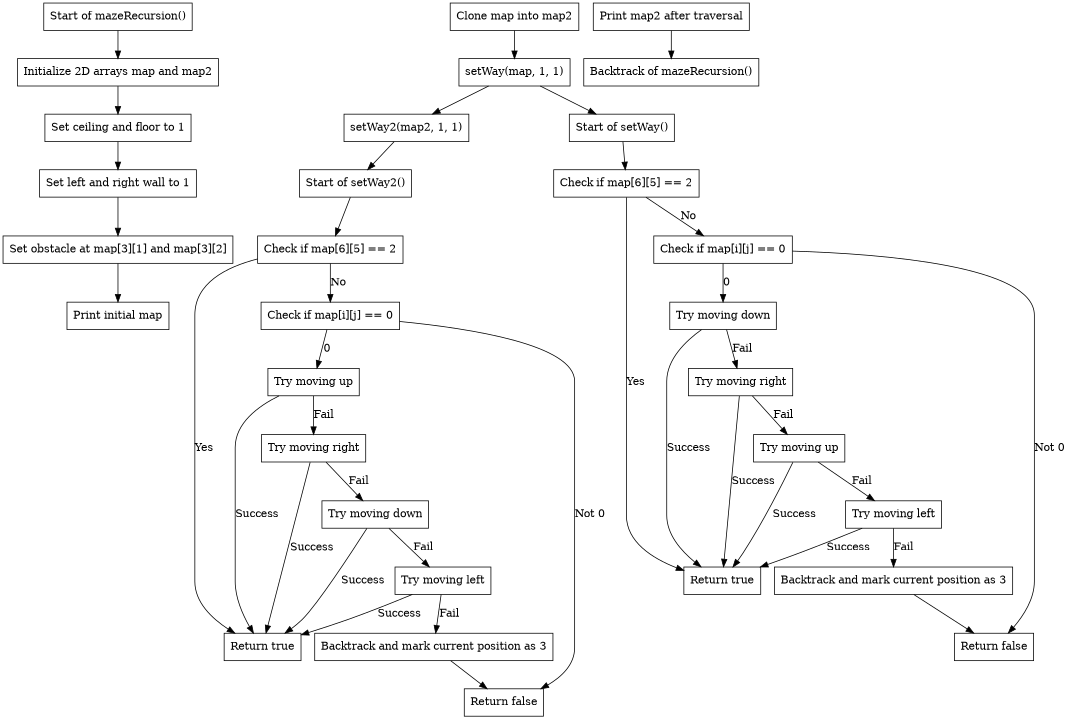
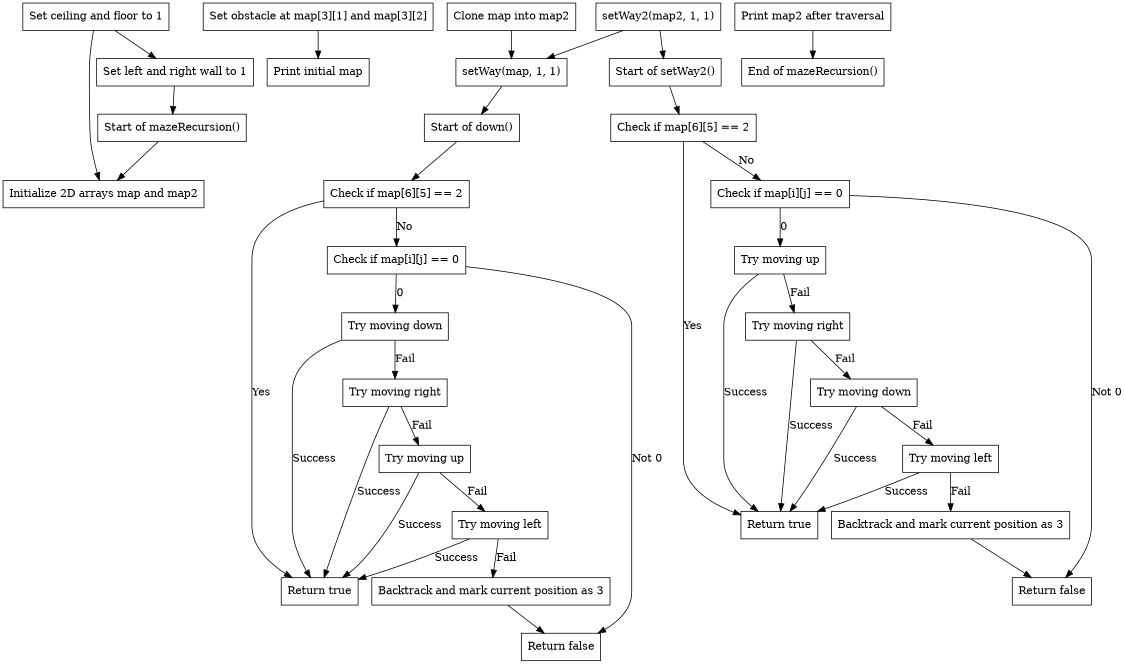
node "Backtrack of mazeRecursion()": label "Backtrack of mazeRecursion()" -> "End of mazeRecursion()"
edge "Initialize 2D arrays map and map2" -> "Set ceiling and floor to 1": reversed
edge "setWay(map, 1, 1)" -> "setWay2(map2, 1, 1)": reversed
node "Start of setWay()": label "Start of setWay()" -> "Start of down()"
edge "Set left and right wall to 1" -> "Set obstacle at map[3][1] and map[3][2]": now "Set left and right wall to 1" -> "Start of mazeRecursion()"
